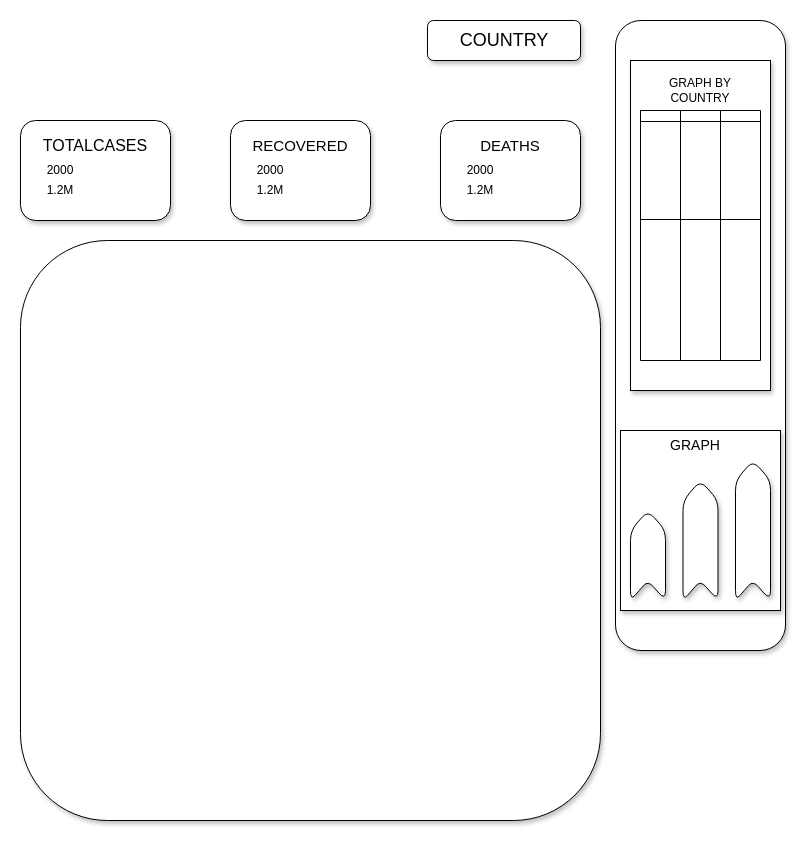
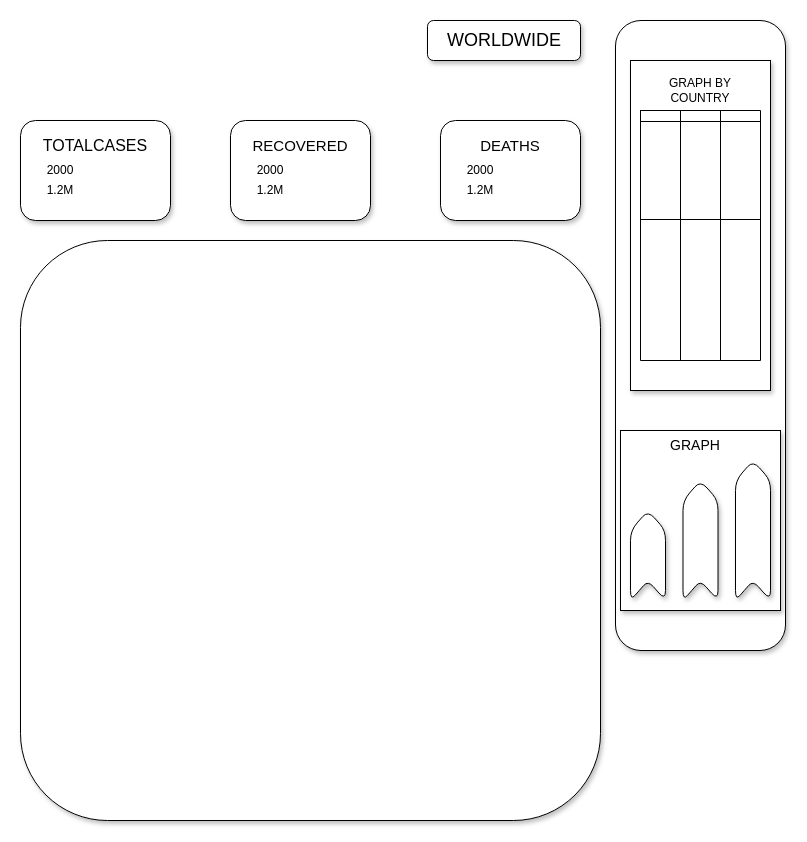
node "COUNTRY": label "COUNTRY" -> "WORLDWIDE"
